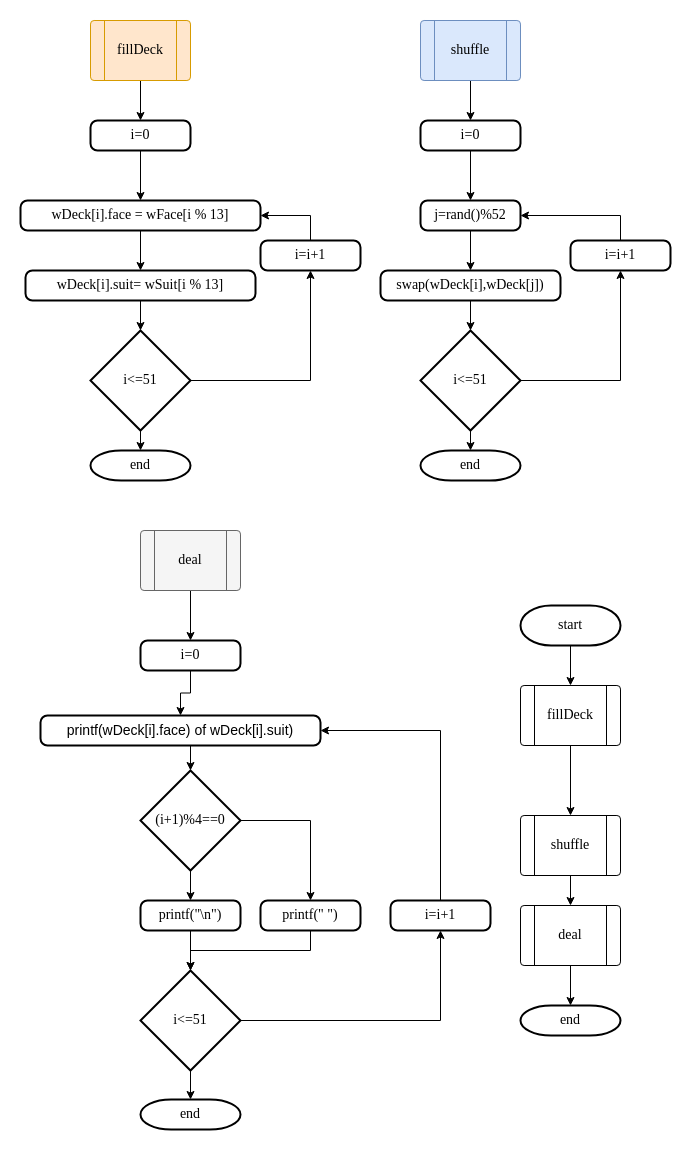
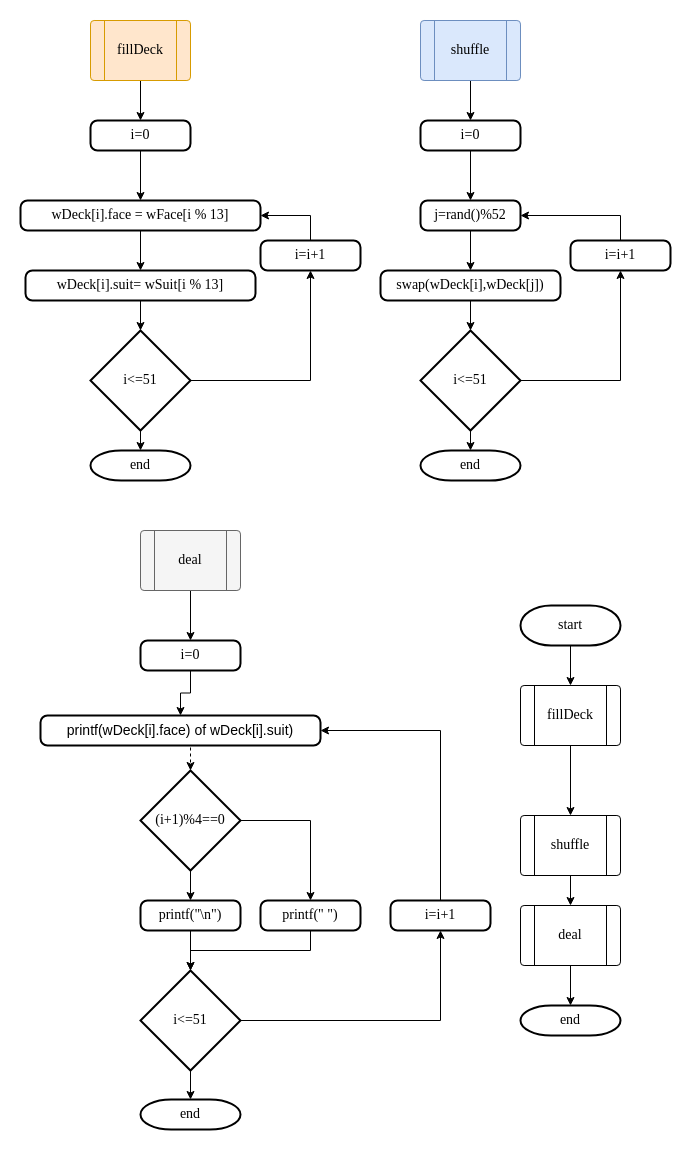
edge "printf(wDeck[i].face) of wDeck[i].suit)" -> "(i+1)%4==0": style solid -> dashed
